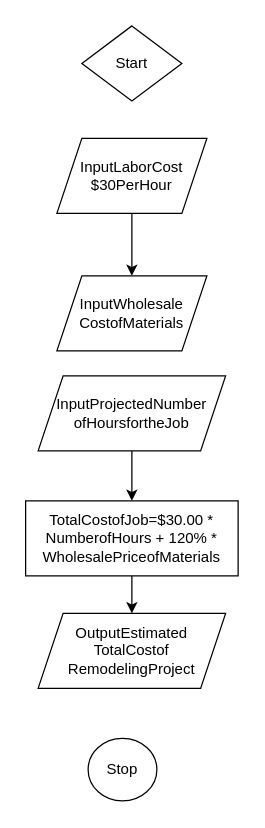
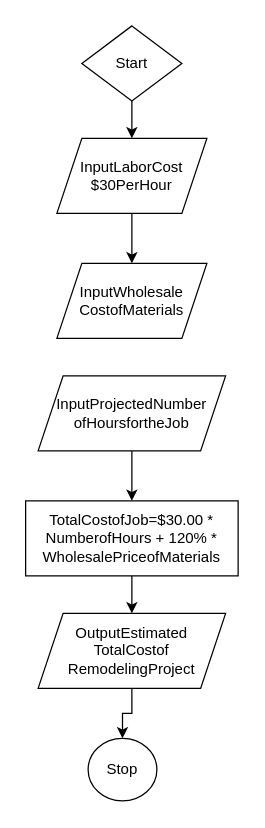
edge "Start" -> "InputLaborCost $30PerHour": added
node "InputWholesale CostofMaterials": moved (132, 313) -> (132, 301)
edge "OutputEstimated TotalCostof RemodelingProject" -> "Stop": added
